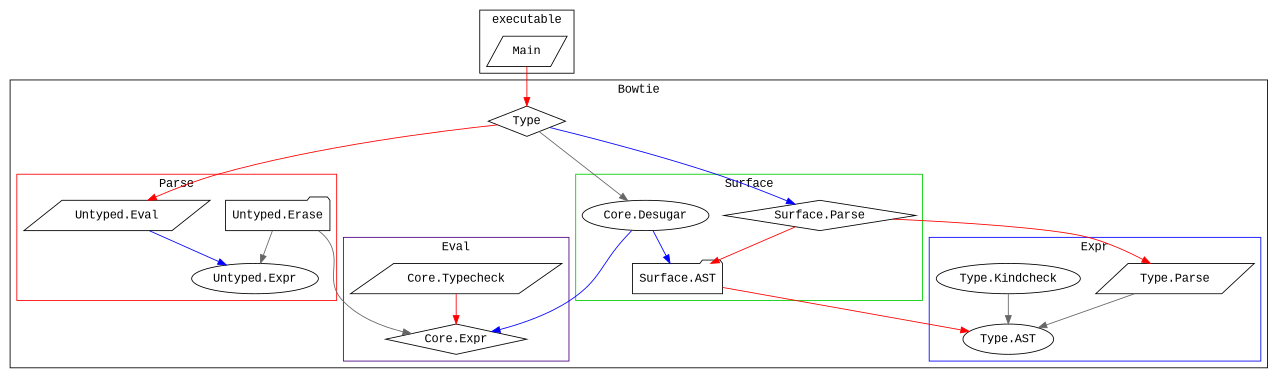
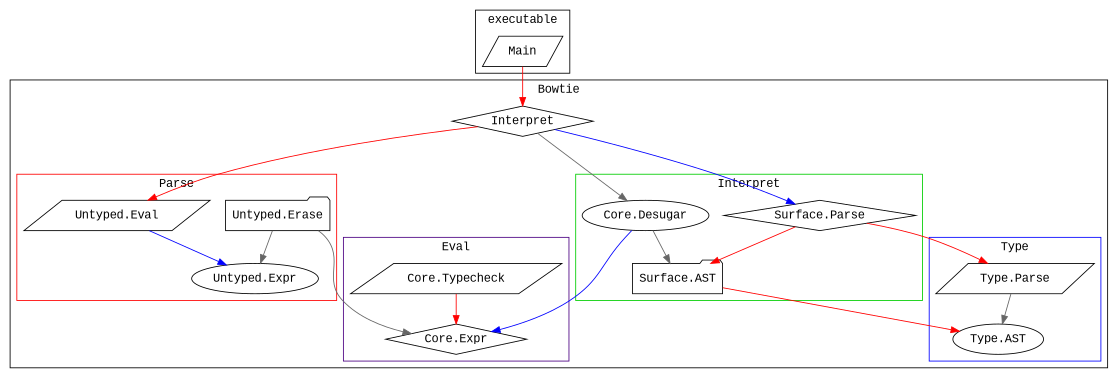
node "Type": label "Type" -> "Interpret"
cluster "Surface": label "Surface" -> "Interpret"
edge "Core.Desugar" -> "Surface.AST": color blue -> gray40
cluster "Expr": label "Expr" -> "Type"
node "Type.Kindcheck": removed
